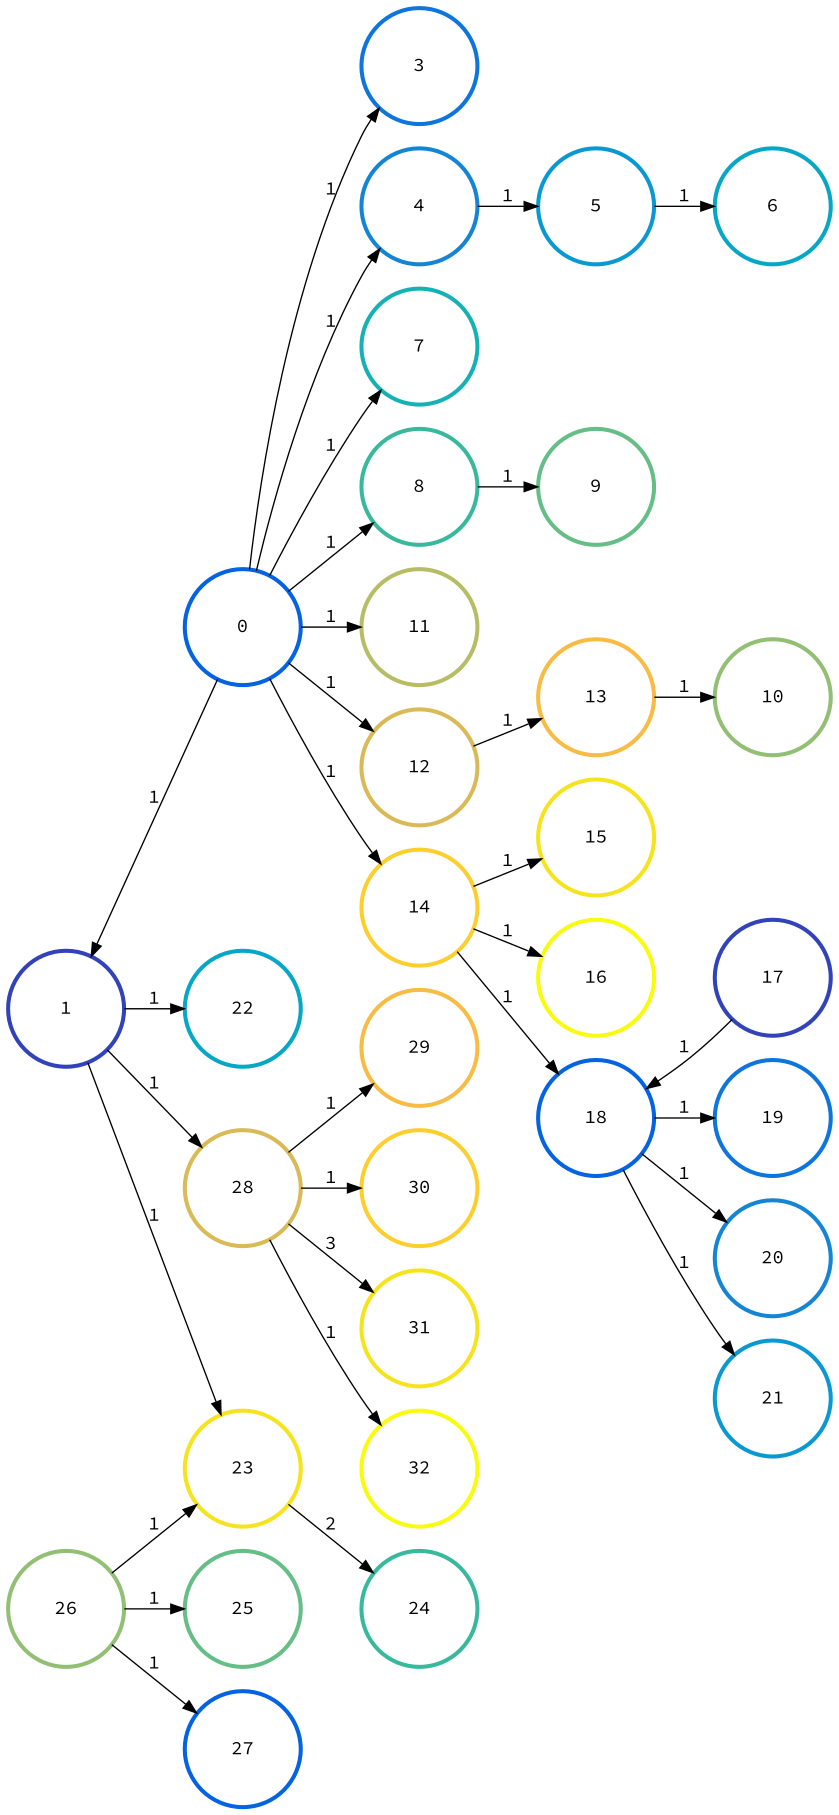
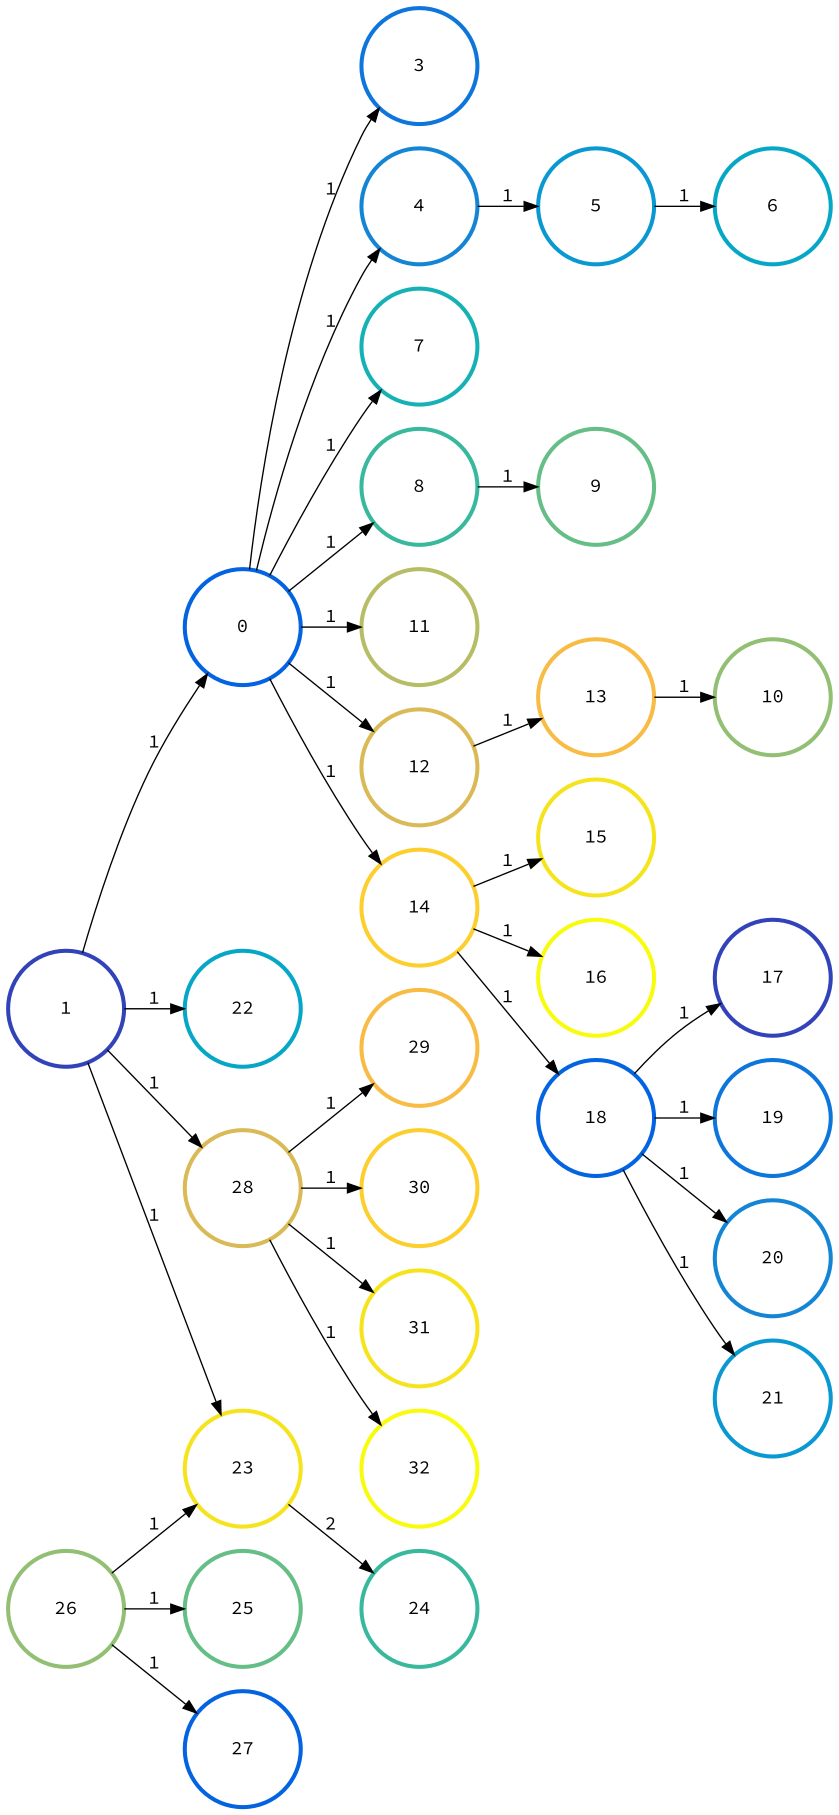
edge "0" -> "1": reversed
edge "17" -> "18": reversed
edge "28" -> "31": label "3" -> "1"
